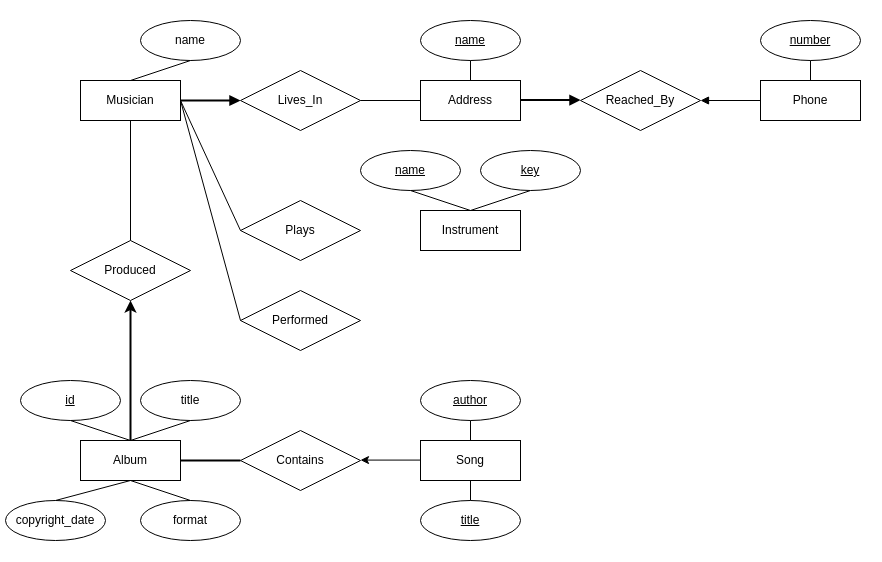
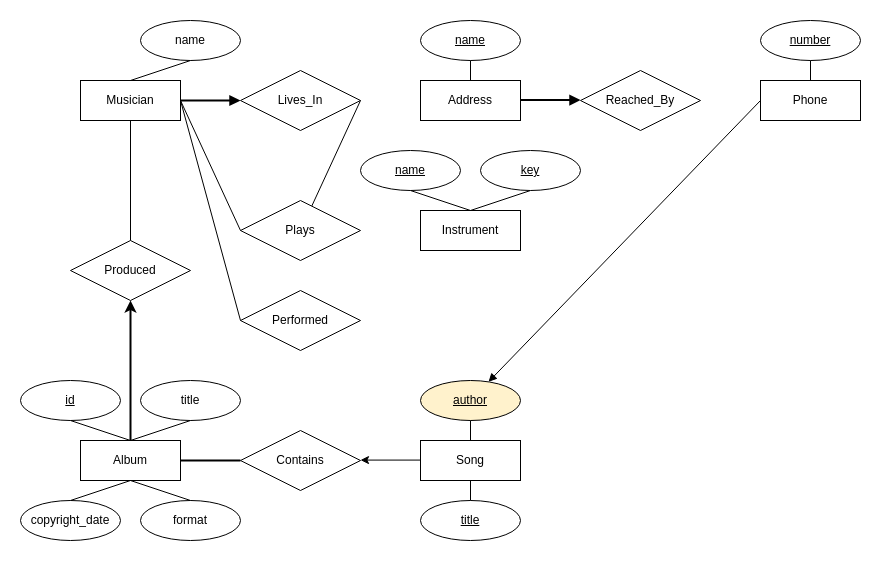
edge "Lives_In" -- "Address": now "Lives_In" -- "Plays"
edge "Phone" -> "Reached_By": now "Phone" -> "author"
node "author": fillcolor #ffffff -> #fff2cc
node "copyright_date": moved (56, 521) -> (71, 521)
